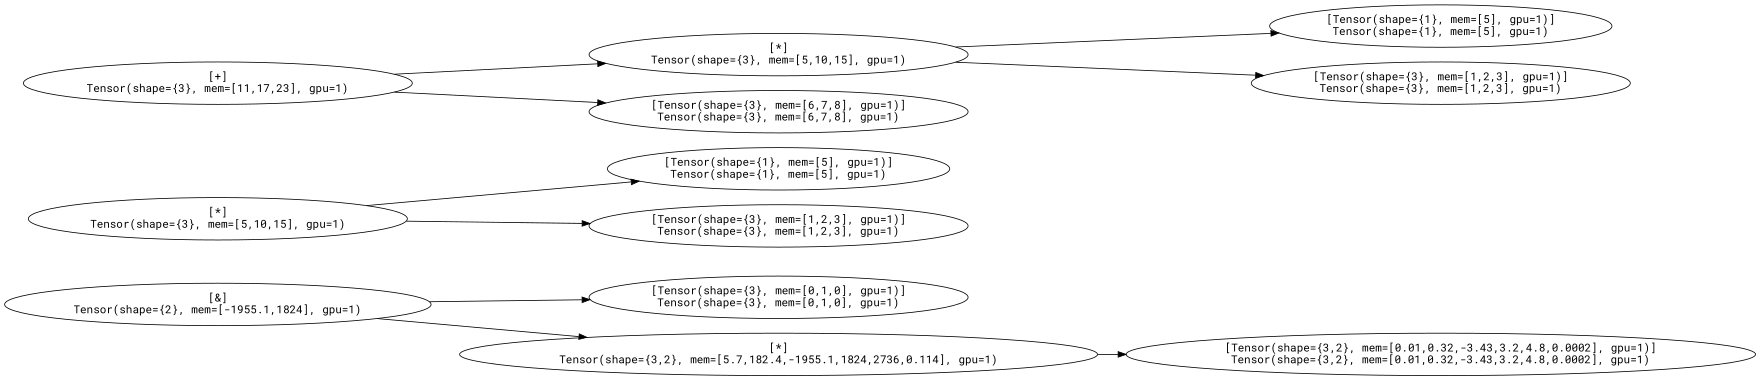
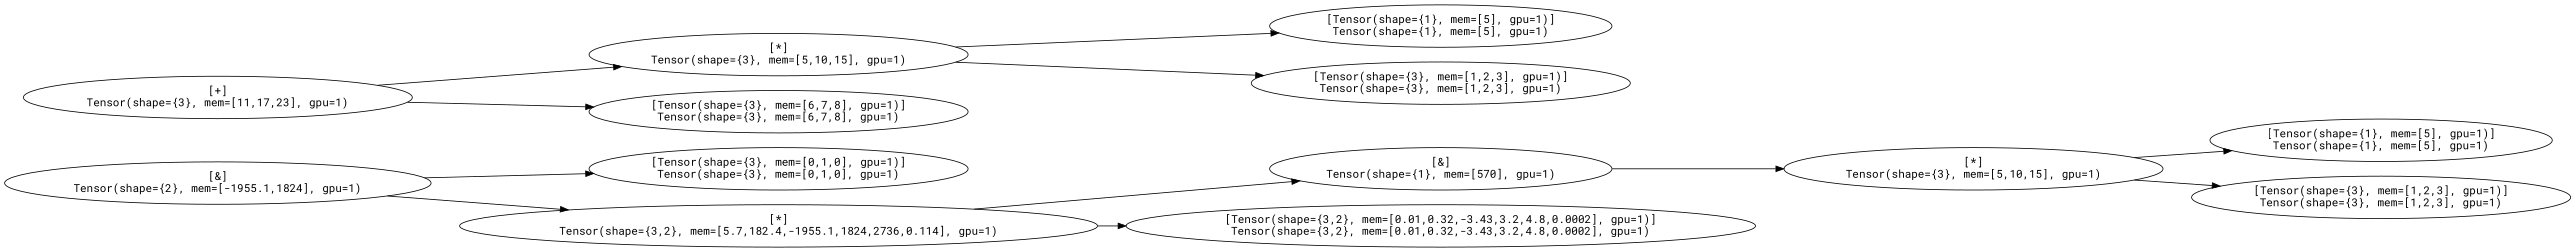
node "[&] Tensor(shape={1}, mem=[570], gpu=1)": added
